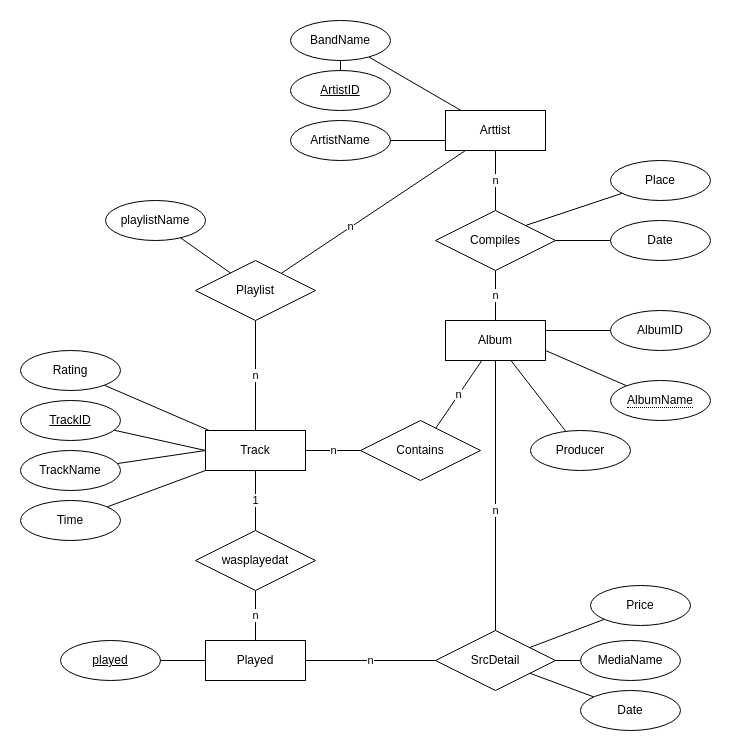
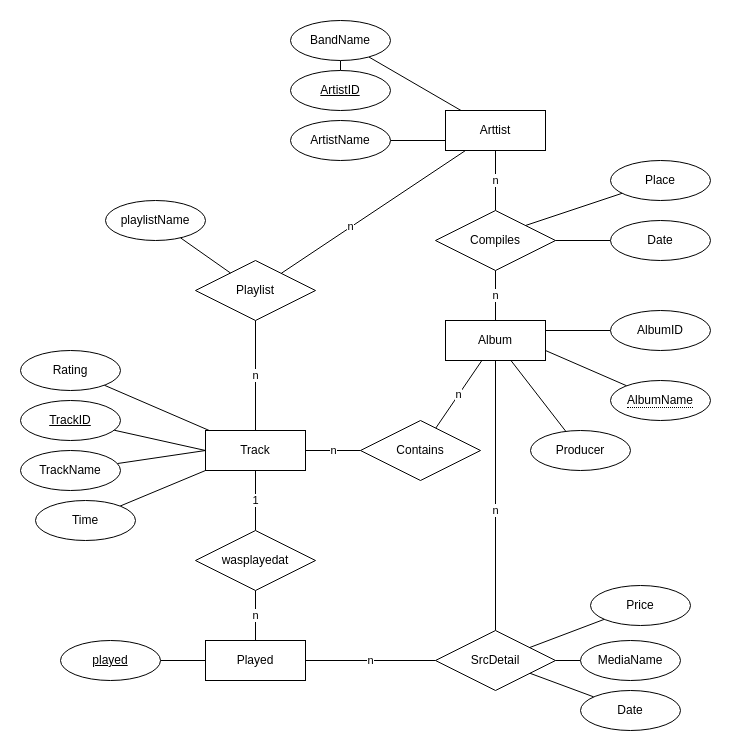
node "Time": moved (71, 521) -> (86, 521)
